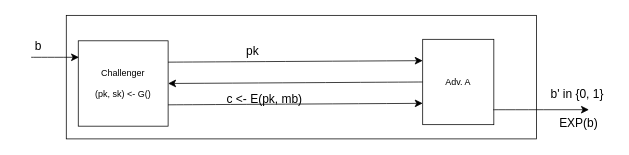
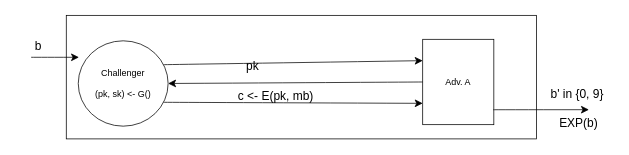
node "pk": moved (252, 51) -> (252, 66)
node "Challenger (pk, sk) <- G()": shape rectangle -> ellipse
node "b' in {0, 1}": label "b' in {0, 1}" -> "b' in {0, 9}"
node "c <- E(pk, mb)": moved (264, 99) -> (276, 96)
